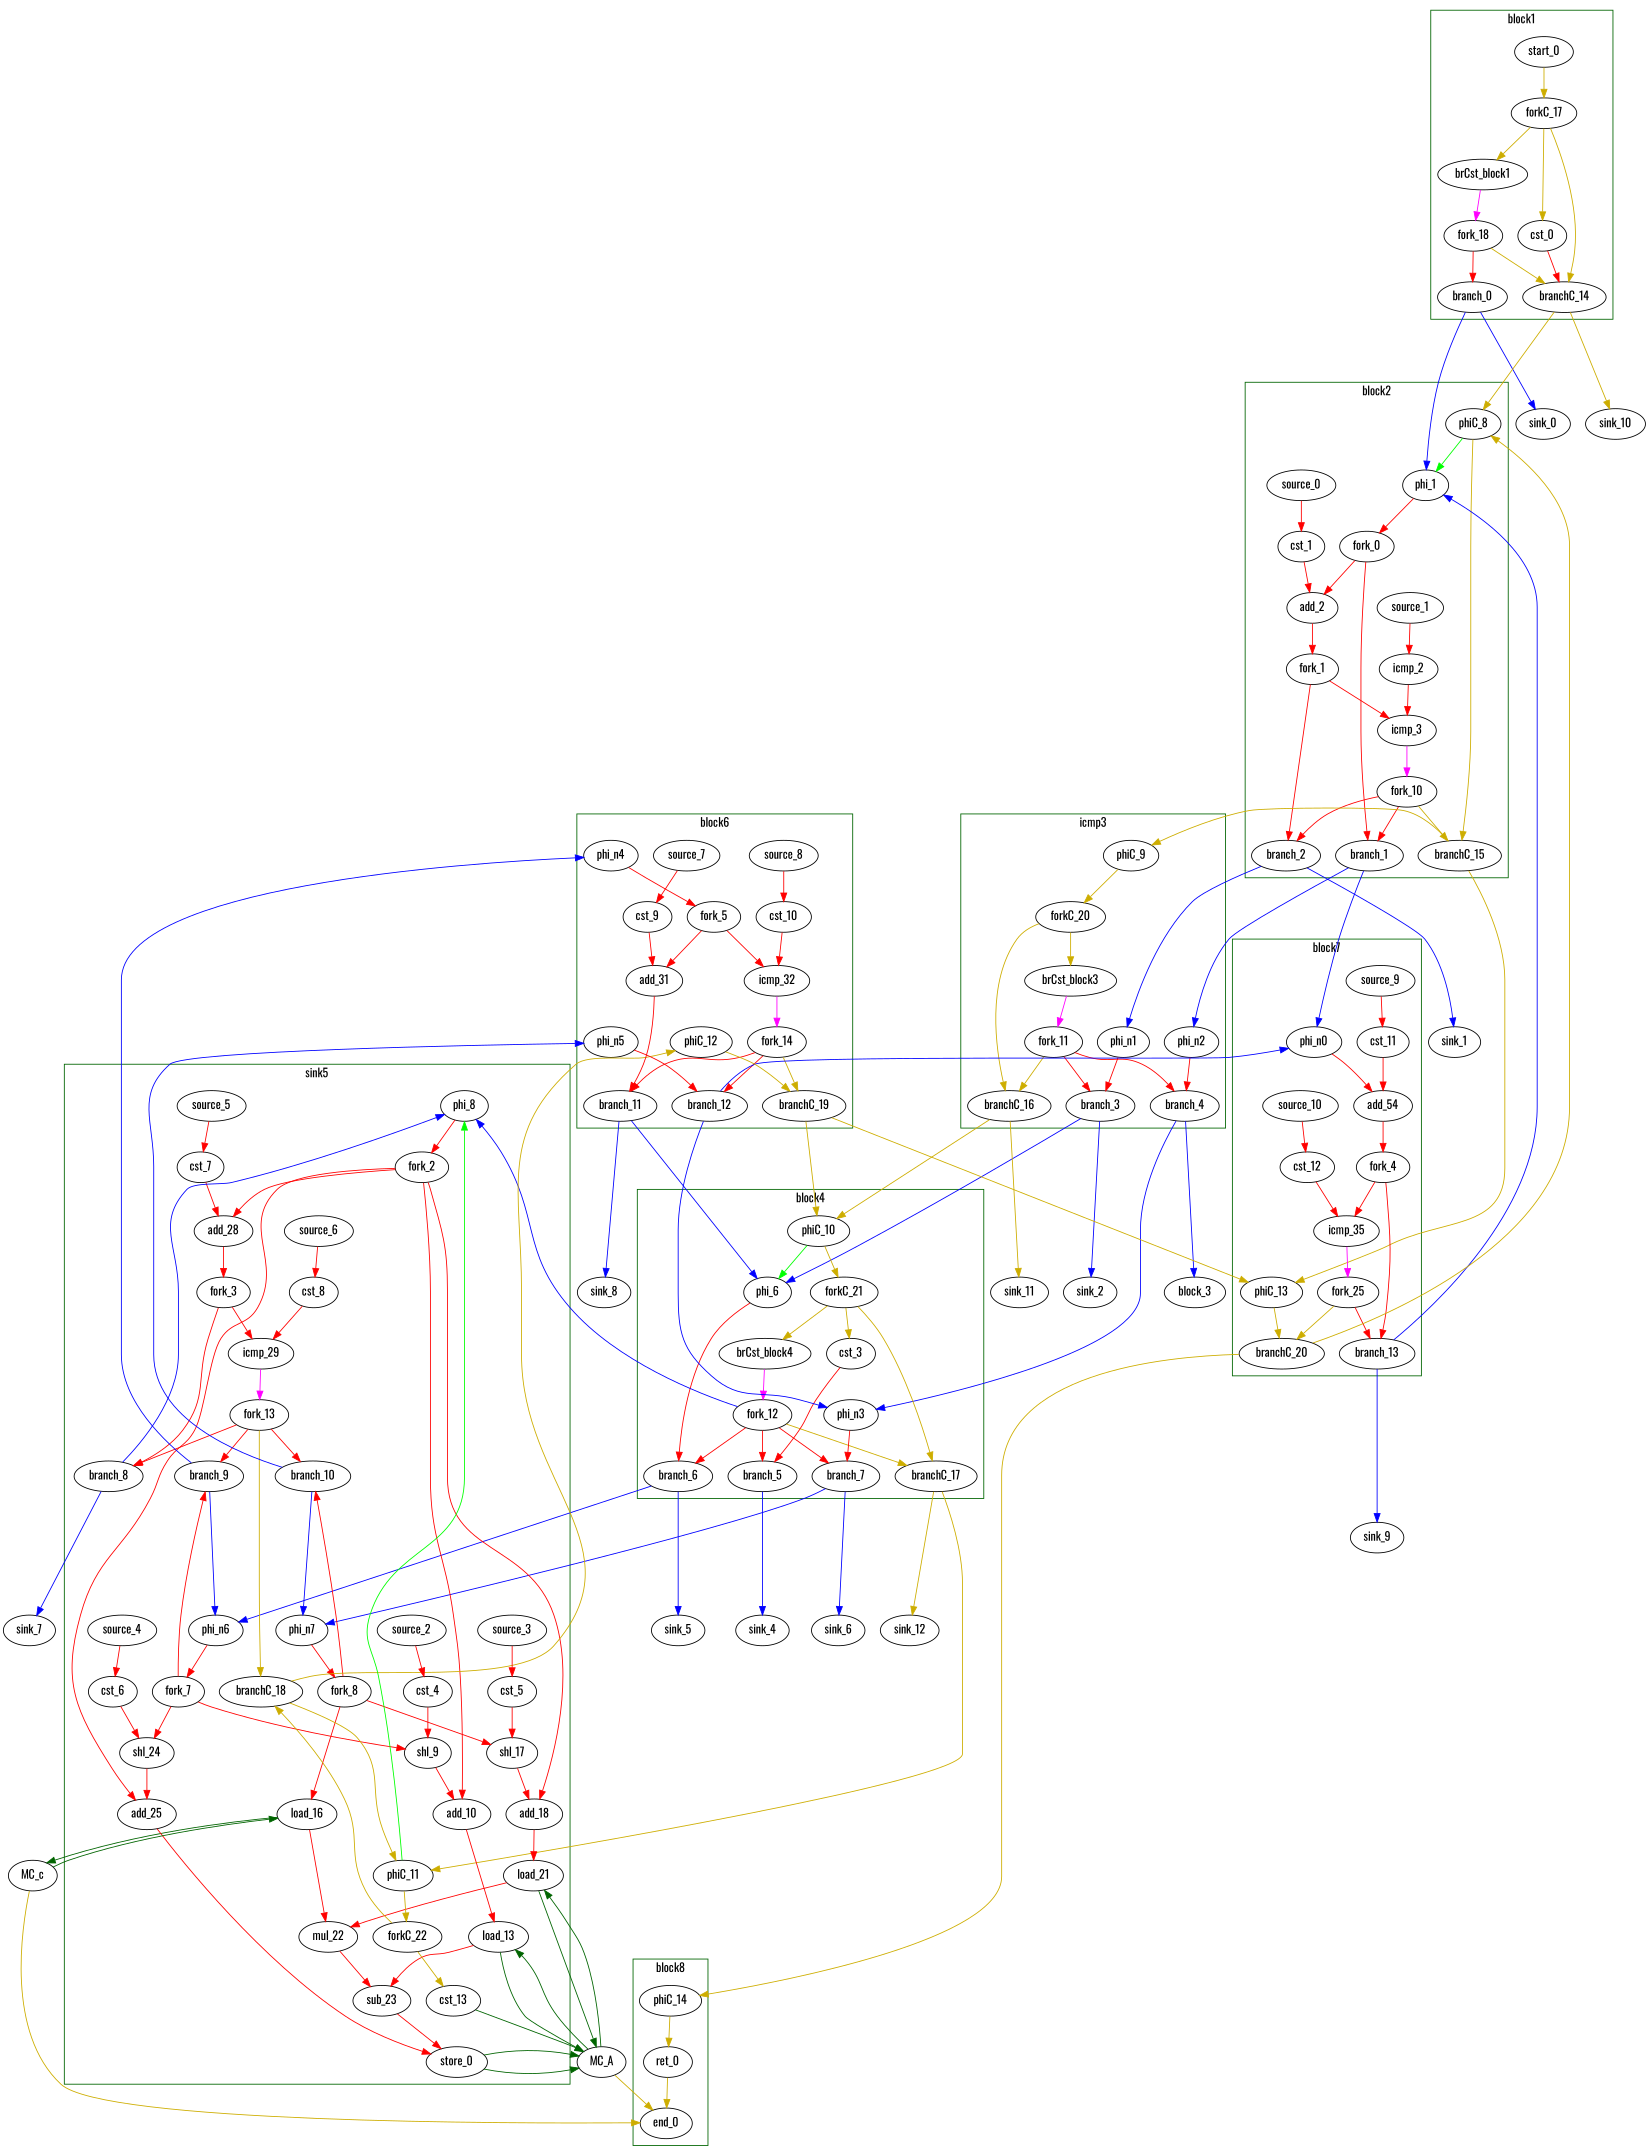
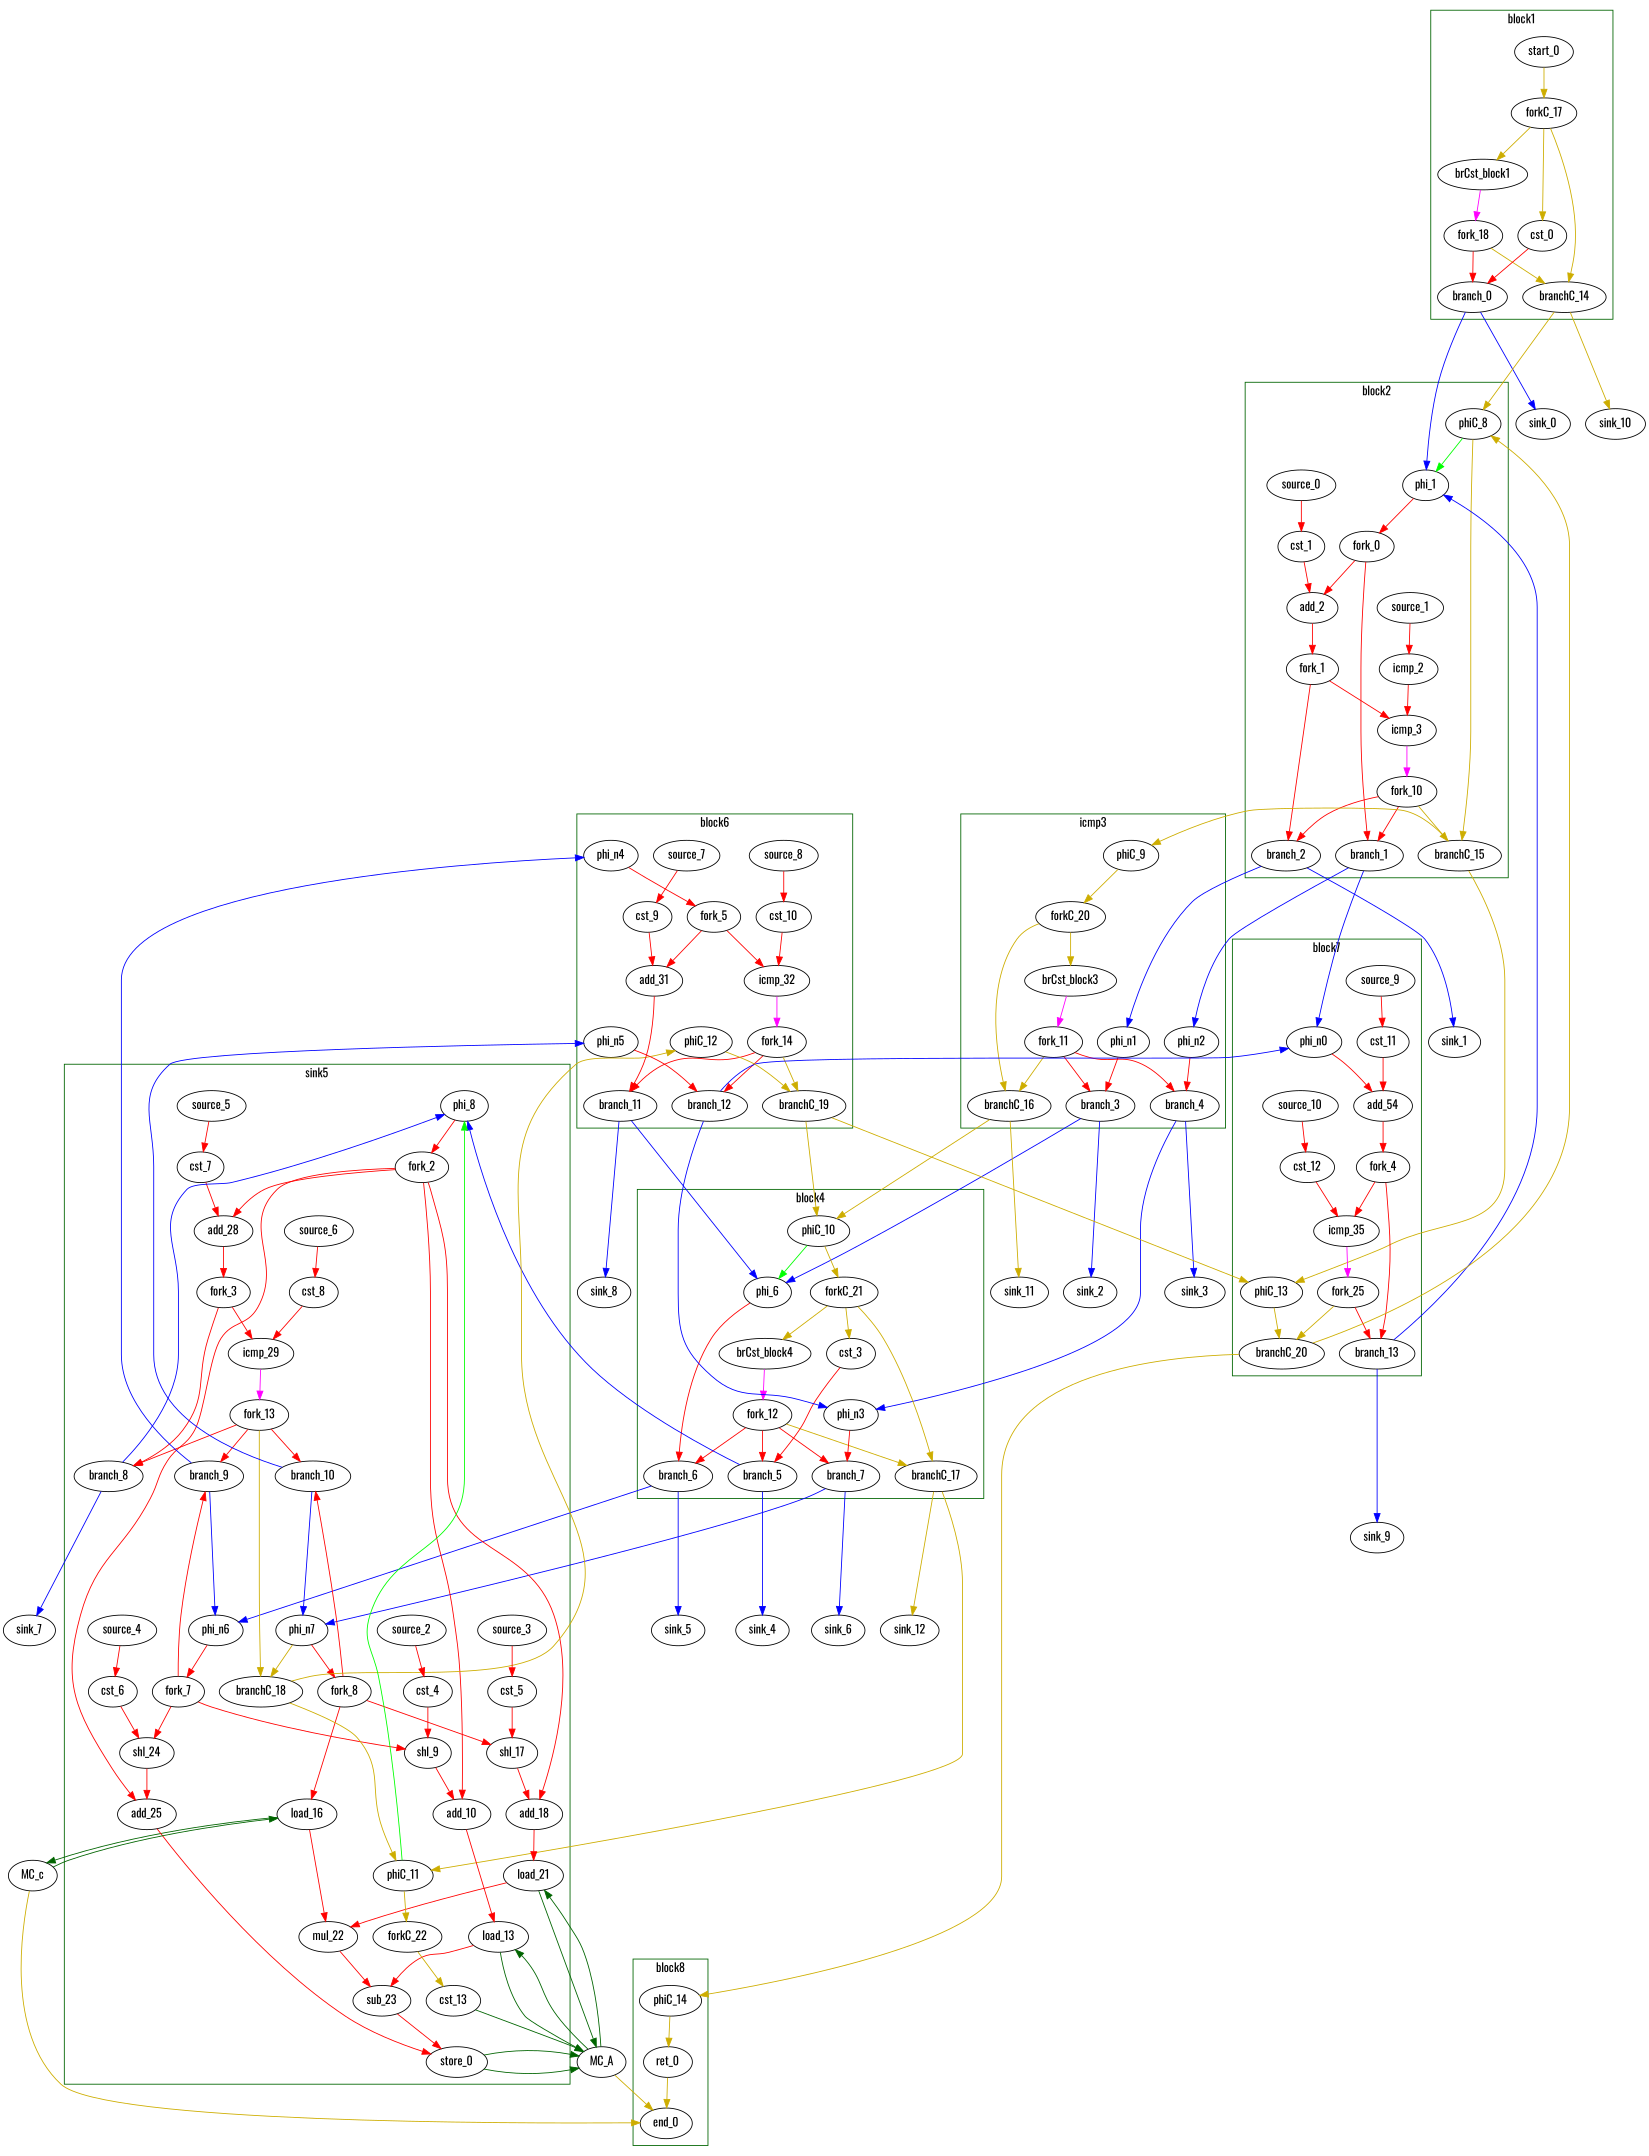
edge "cst_0" -> "branchC_14": now "cst_0" -> "branch_0"
node "block_3": label "block_3" -> "sink_3"
edge "fork_12" -> "phi_8": now "branch_5" -> "phi_8"
edge "forkC_22" -> "branchC_18": now "phi_n7" -> "branchC_18"
